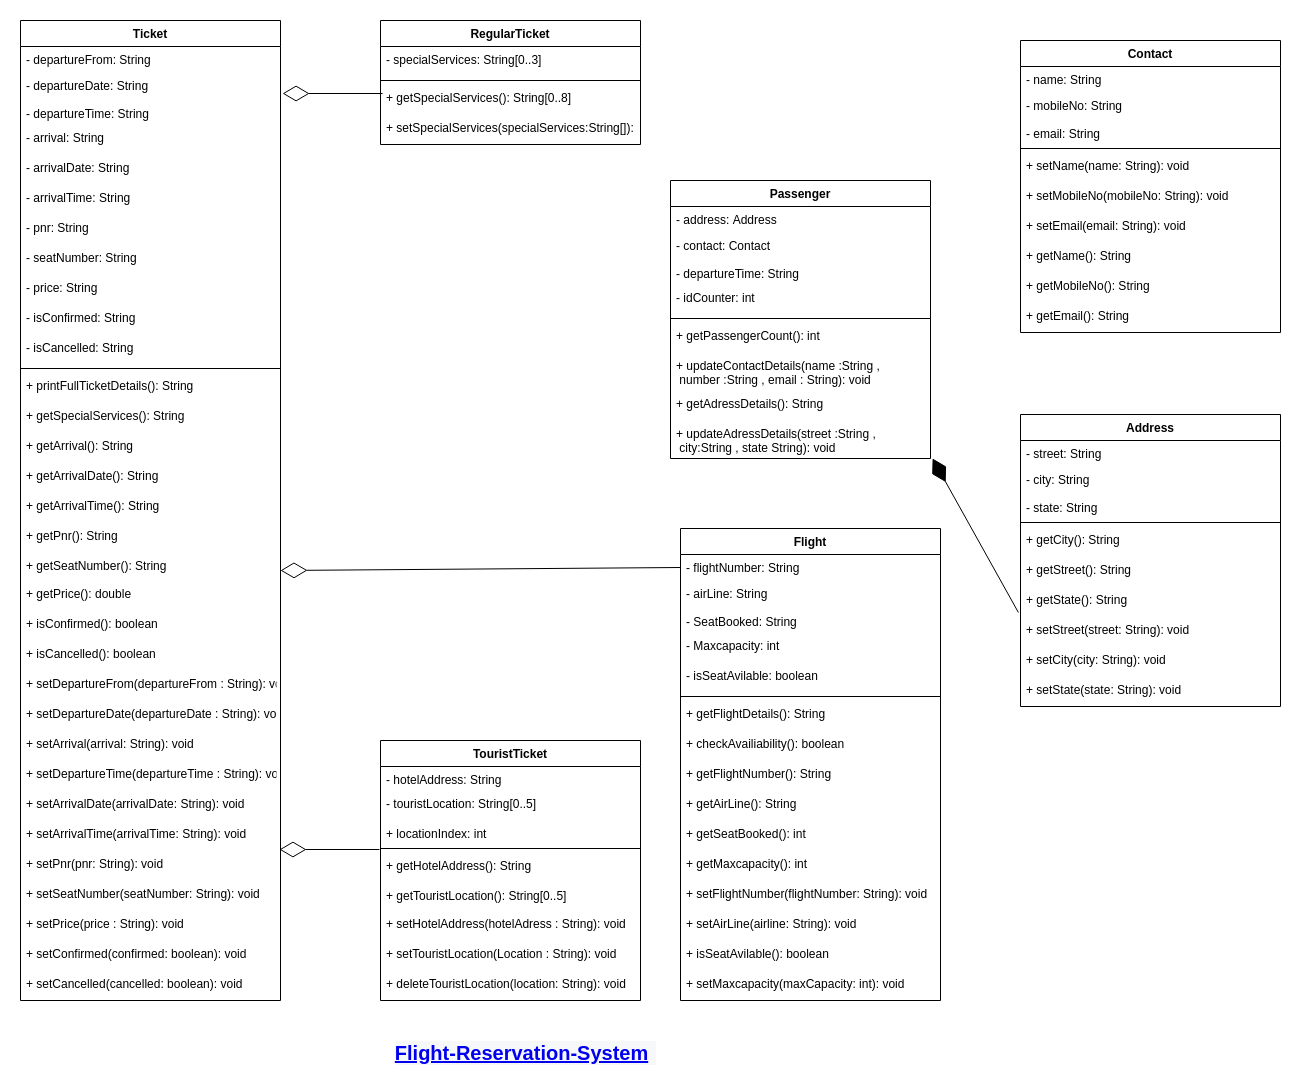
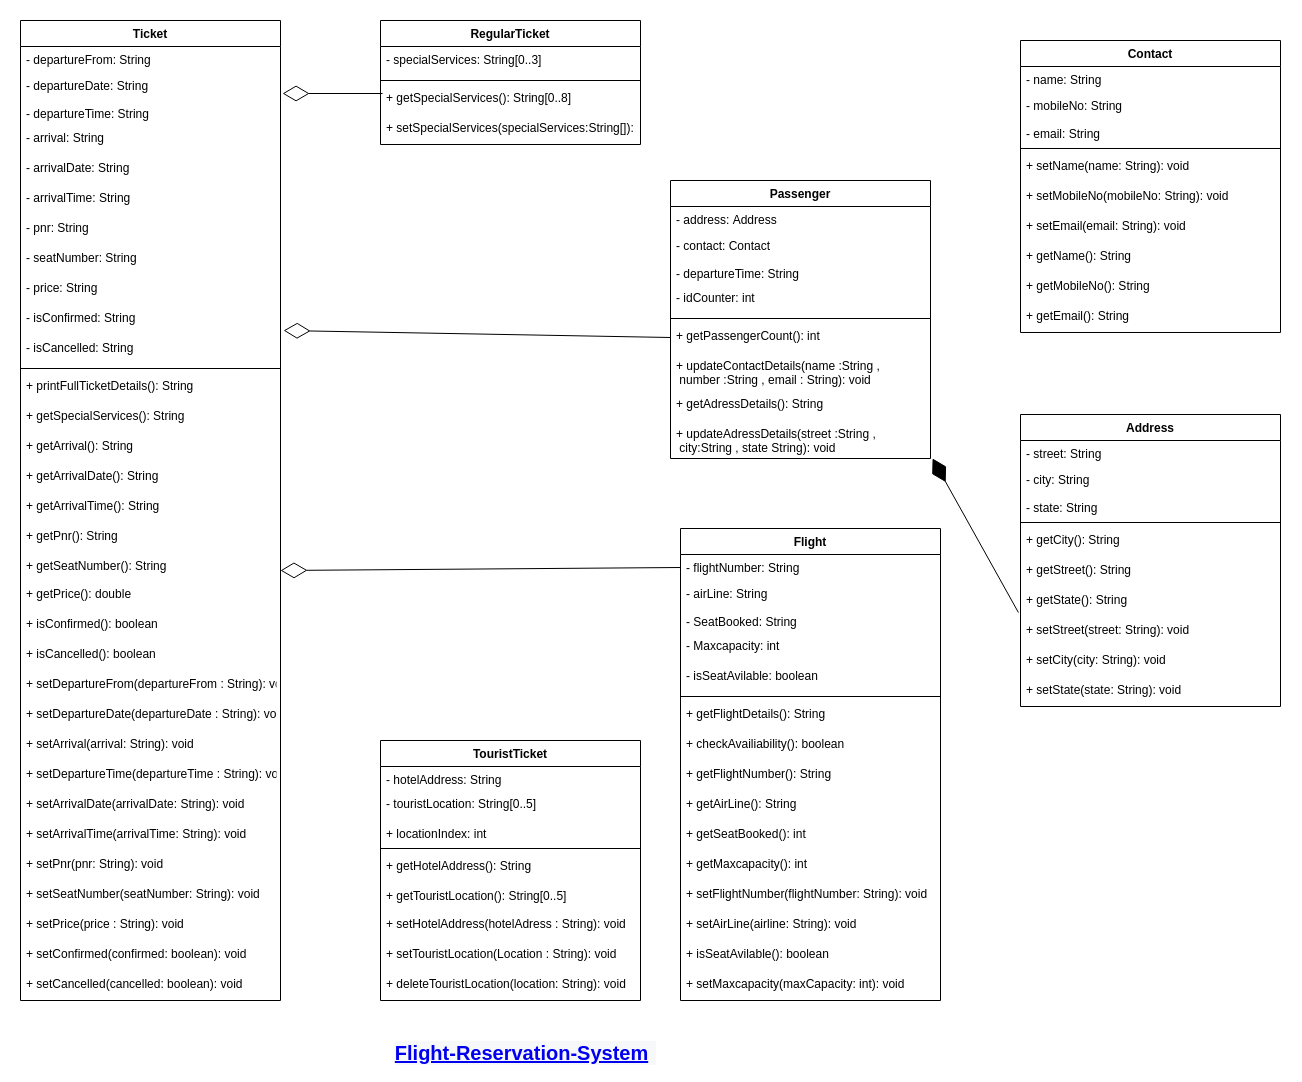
edge "+ getPassengerCount(): int" -> "- isCancelled: String": added
edge "+ getHotelAddress(): String" -> "+ setArrivalTime(arrivalTime: String): void": removed
